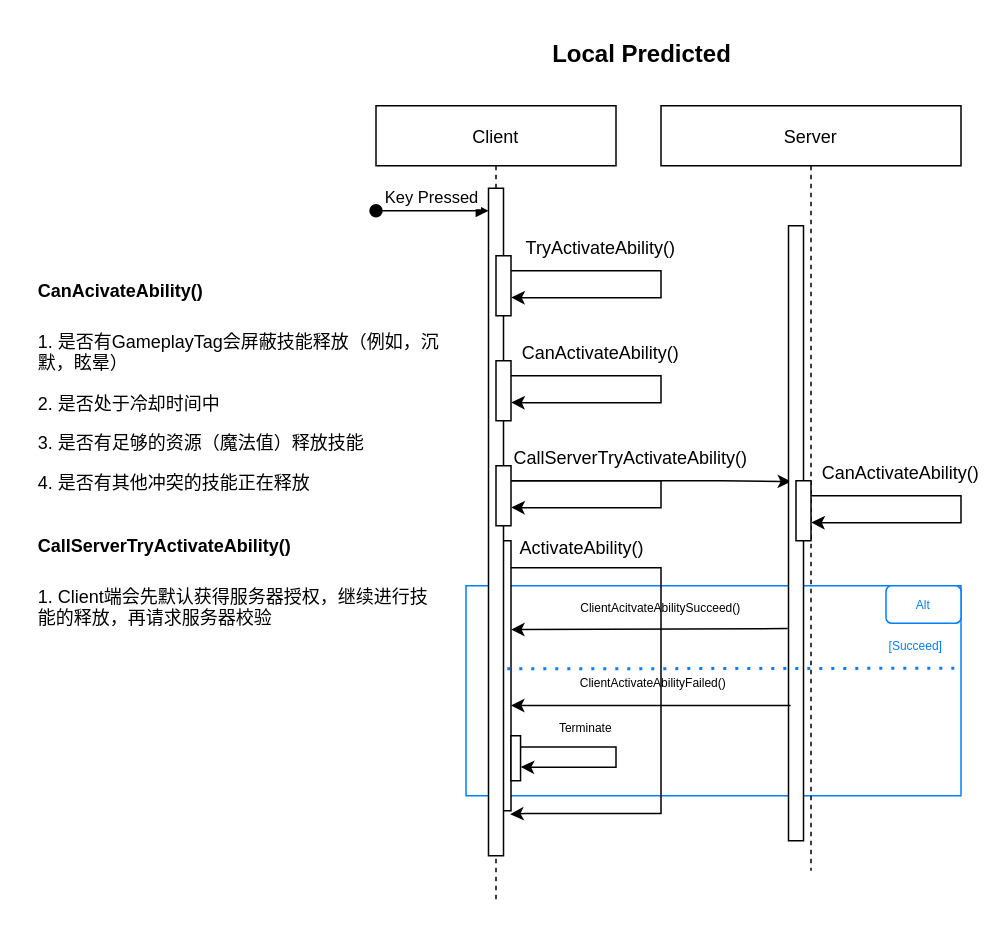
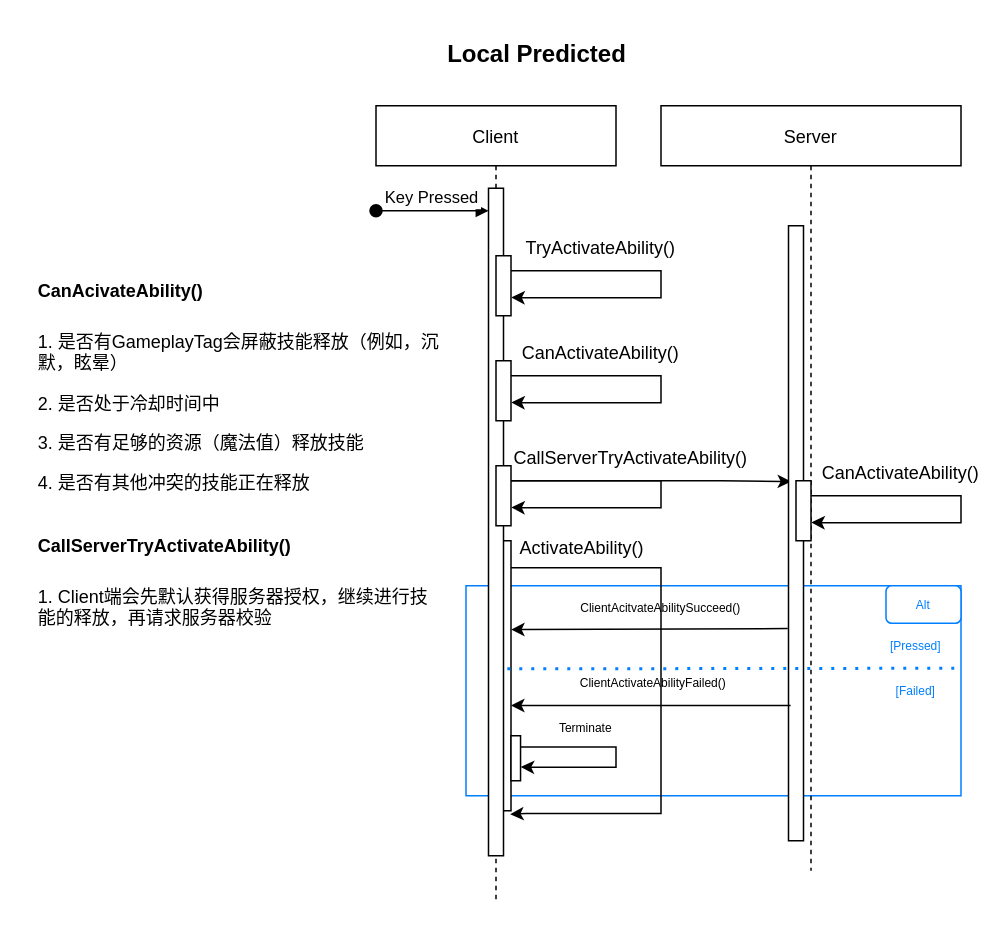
node "Local Predicted": moved (642, 53) -> (537, 53)
node "[Succeed]": label "[Succeed]" -> "[Pressed]"
node "[Failed]": added
